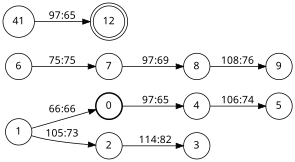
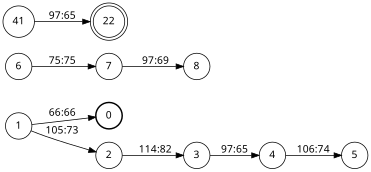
node "12": label "12" -> "22"
node "9": removed
edge "0" -> "4": now "3" -> "4"
